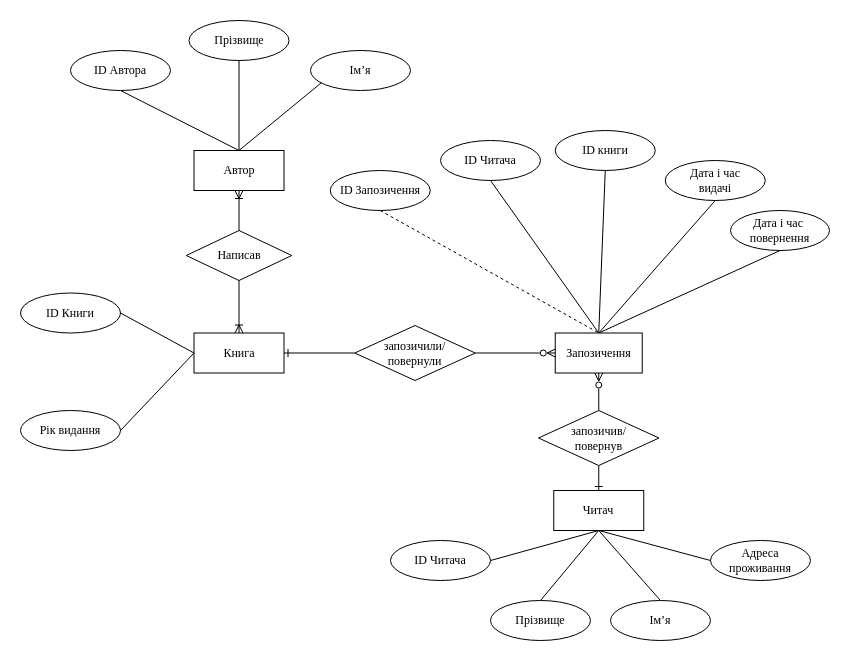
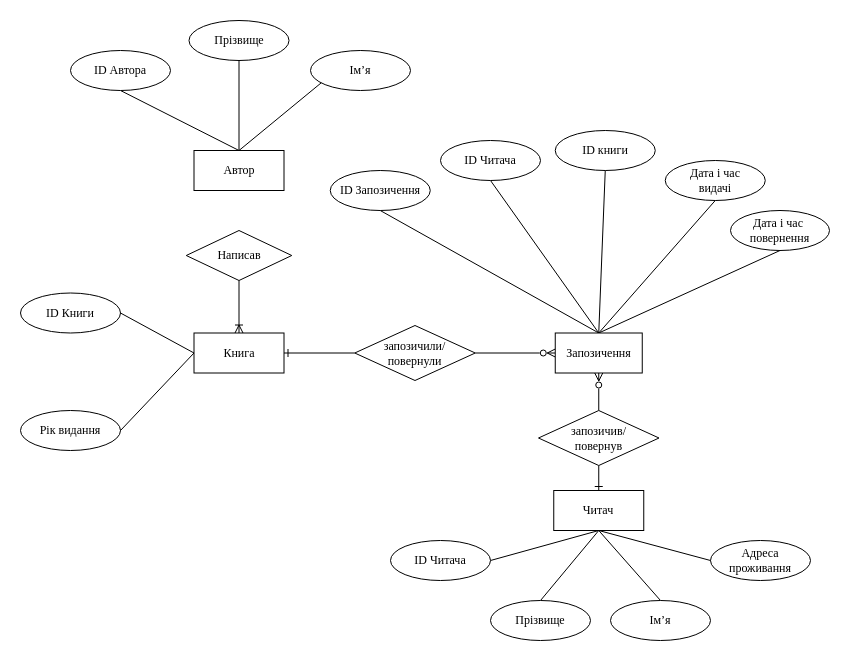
edge "Написав" -> "Автор": removed
edge "ID Запозичення" -- "Запозичення": style dashed -> solid
